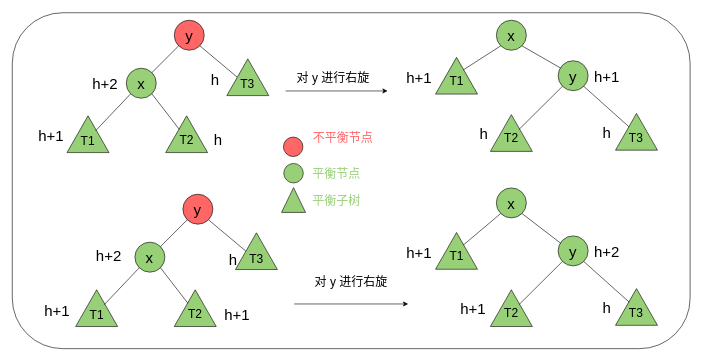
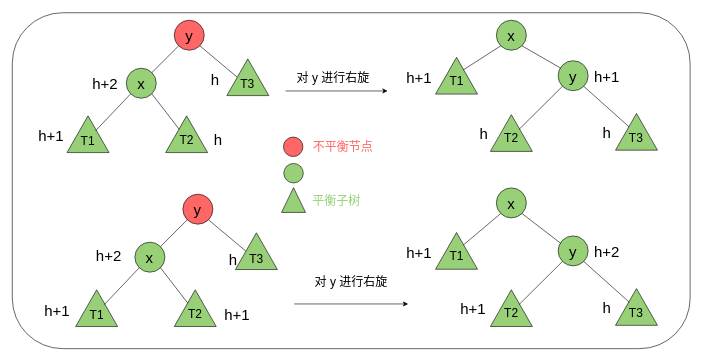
node "不平衡节点": moved (343, 138) -> (343, 147)
node "平衡节点": removed
